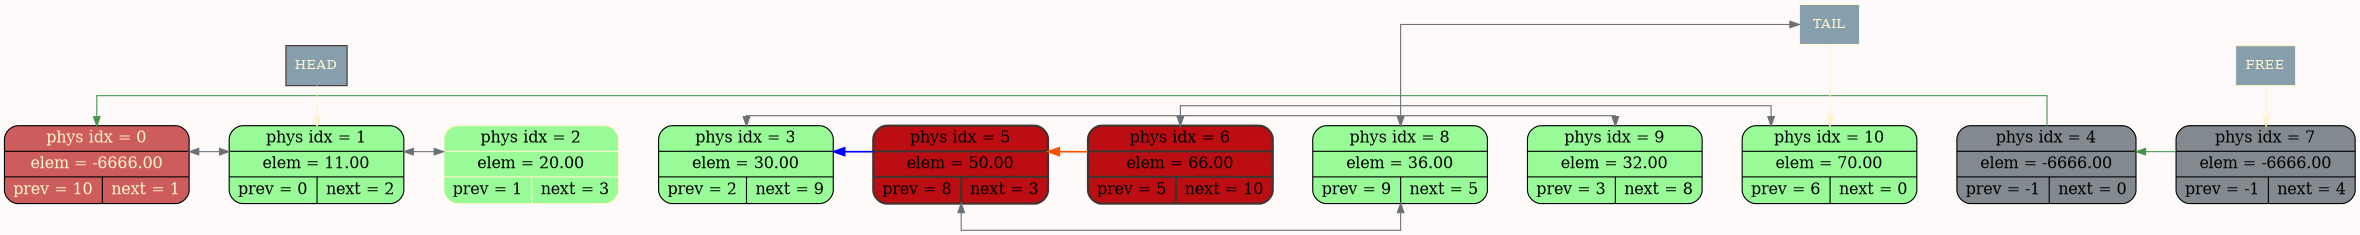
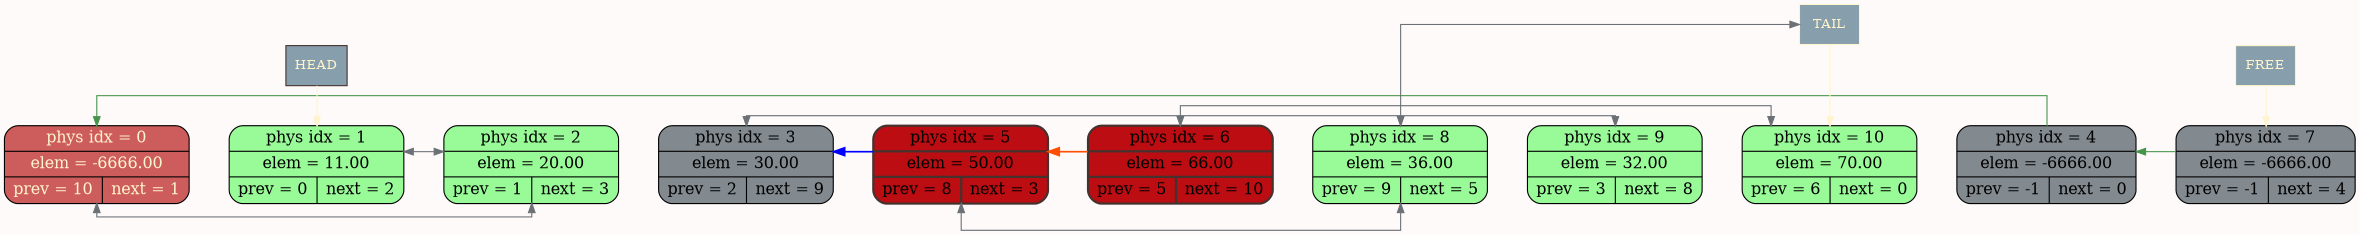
edge "phys idx = 0" -- "phys idx = 1": now "phys idx = 0" -- "phys idx = 2"
node "phys idx = 2": color #fff4cc -> #000000
node "phys idx = 3": fillcolor #98fb98 -> #82898f
